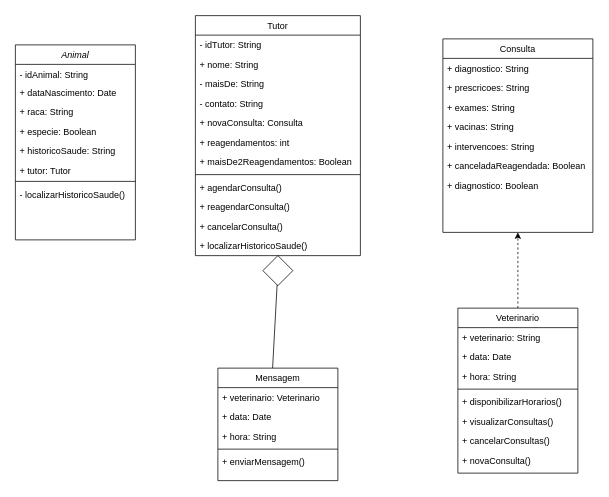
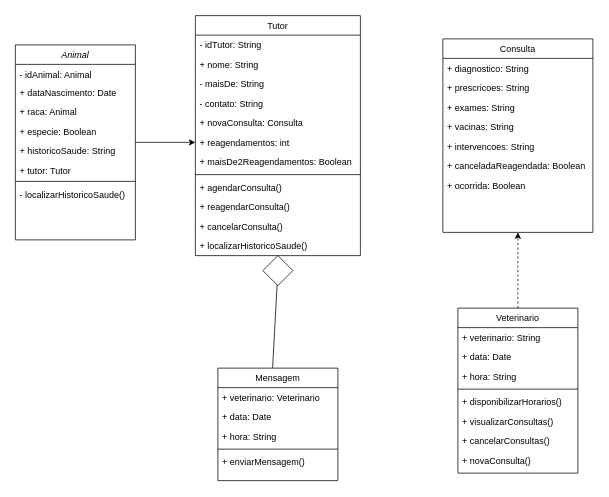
node "- idAnimal: String": label "- idAnimal: String" -> "- idAnimal: Animal"
node "+ raca: String": label "+ raca: String" -> "+ raca: Animal"
edge "Animal" -> "+ reagendamentos: int": added
node "+ diagnostico: Boolean": label "+ diagnostico: Boolean" -> "+ ocorrida: Boolean"
